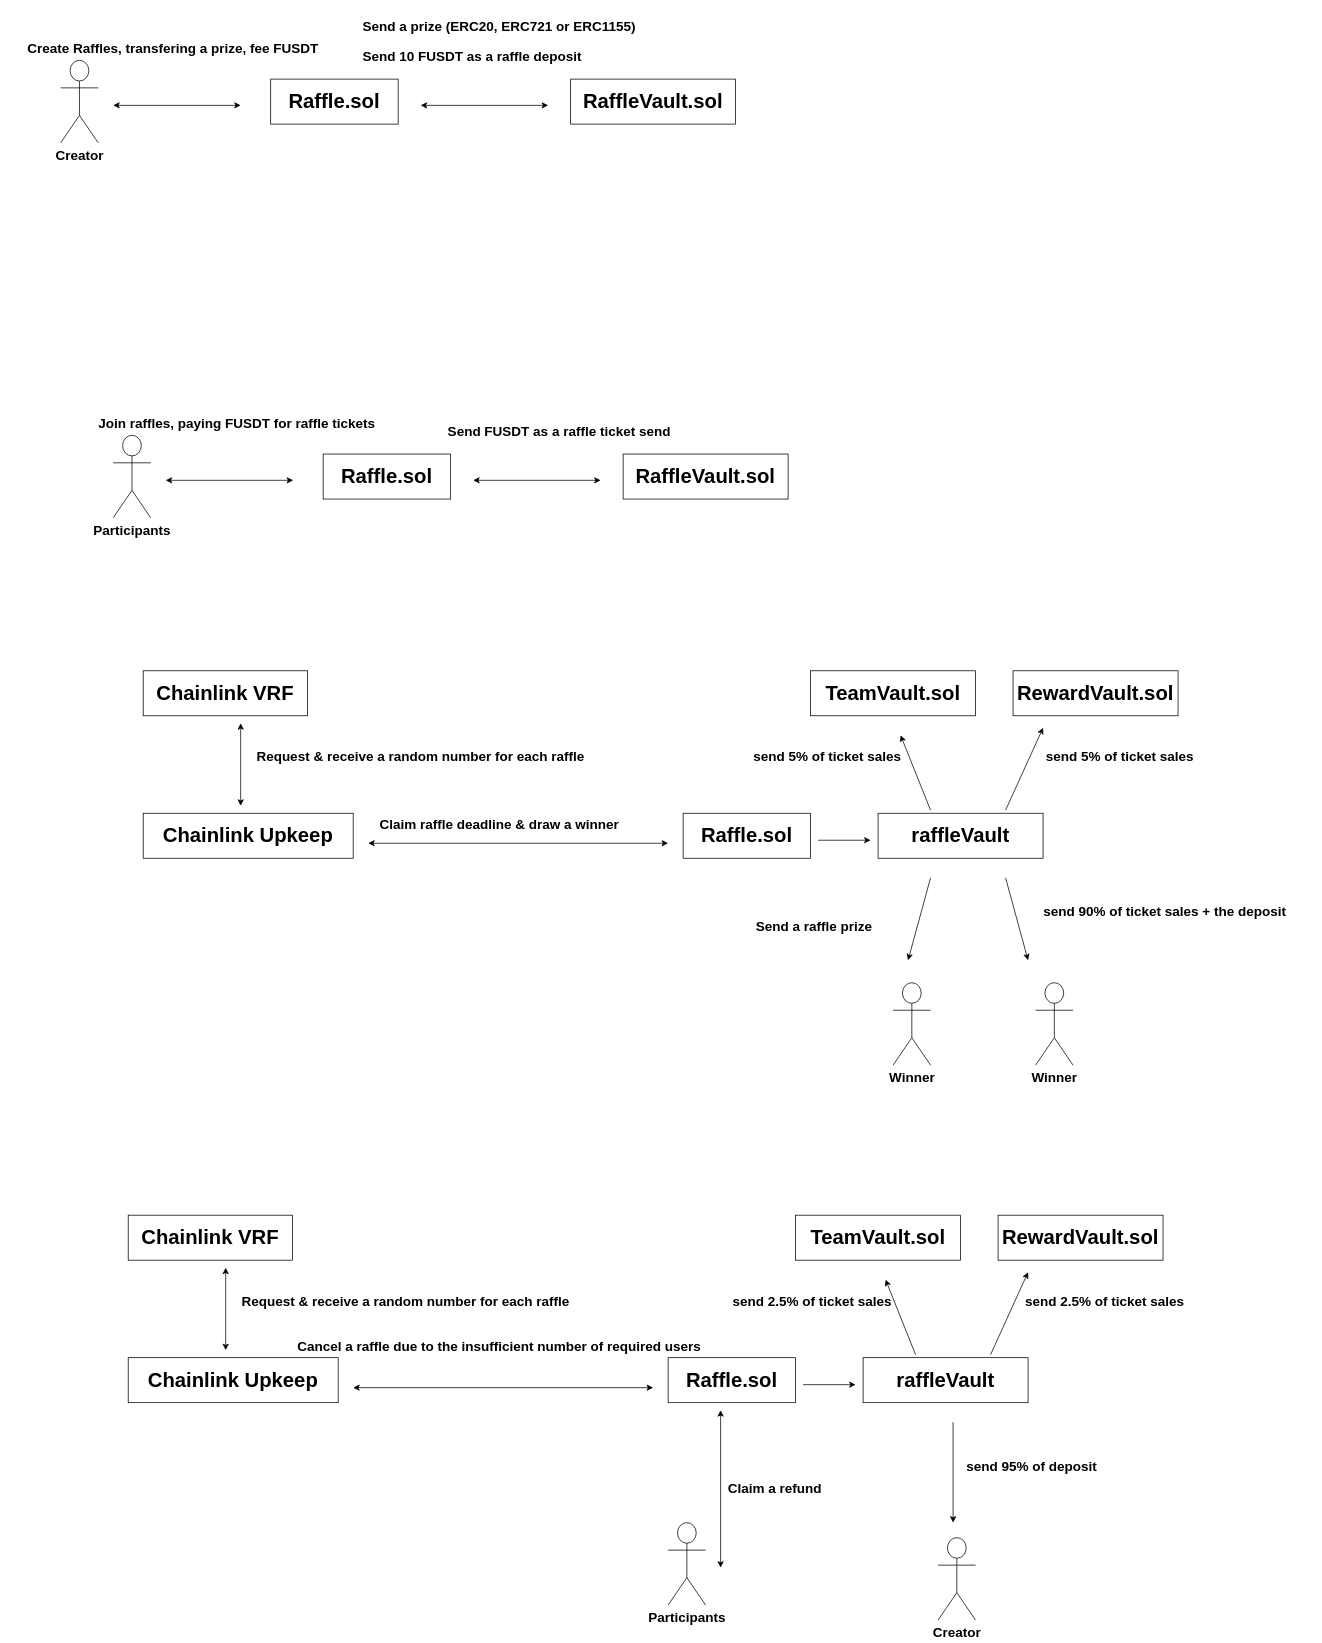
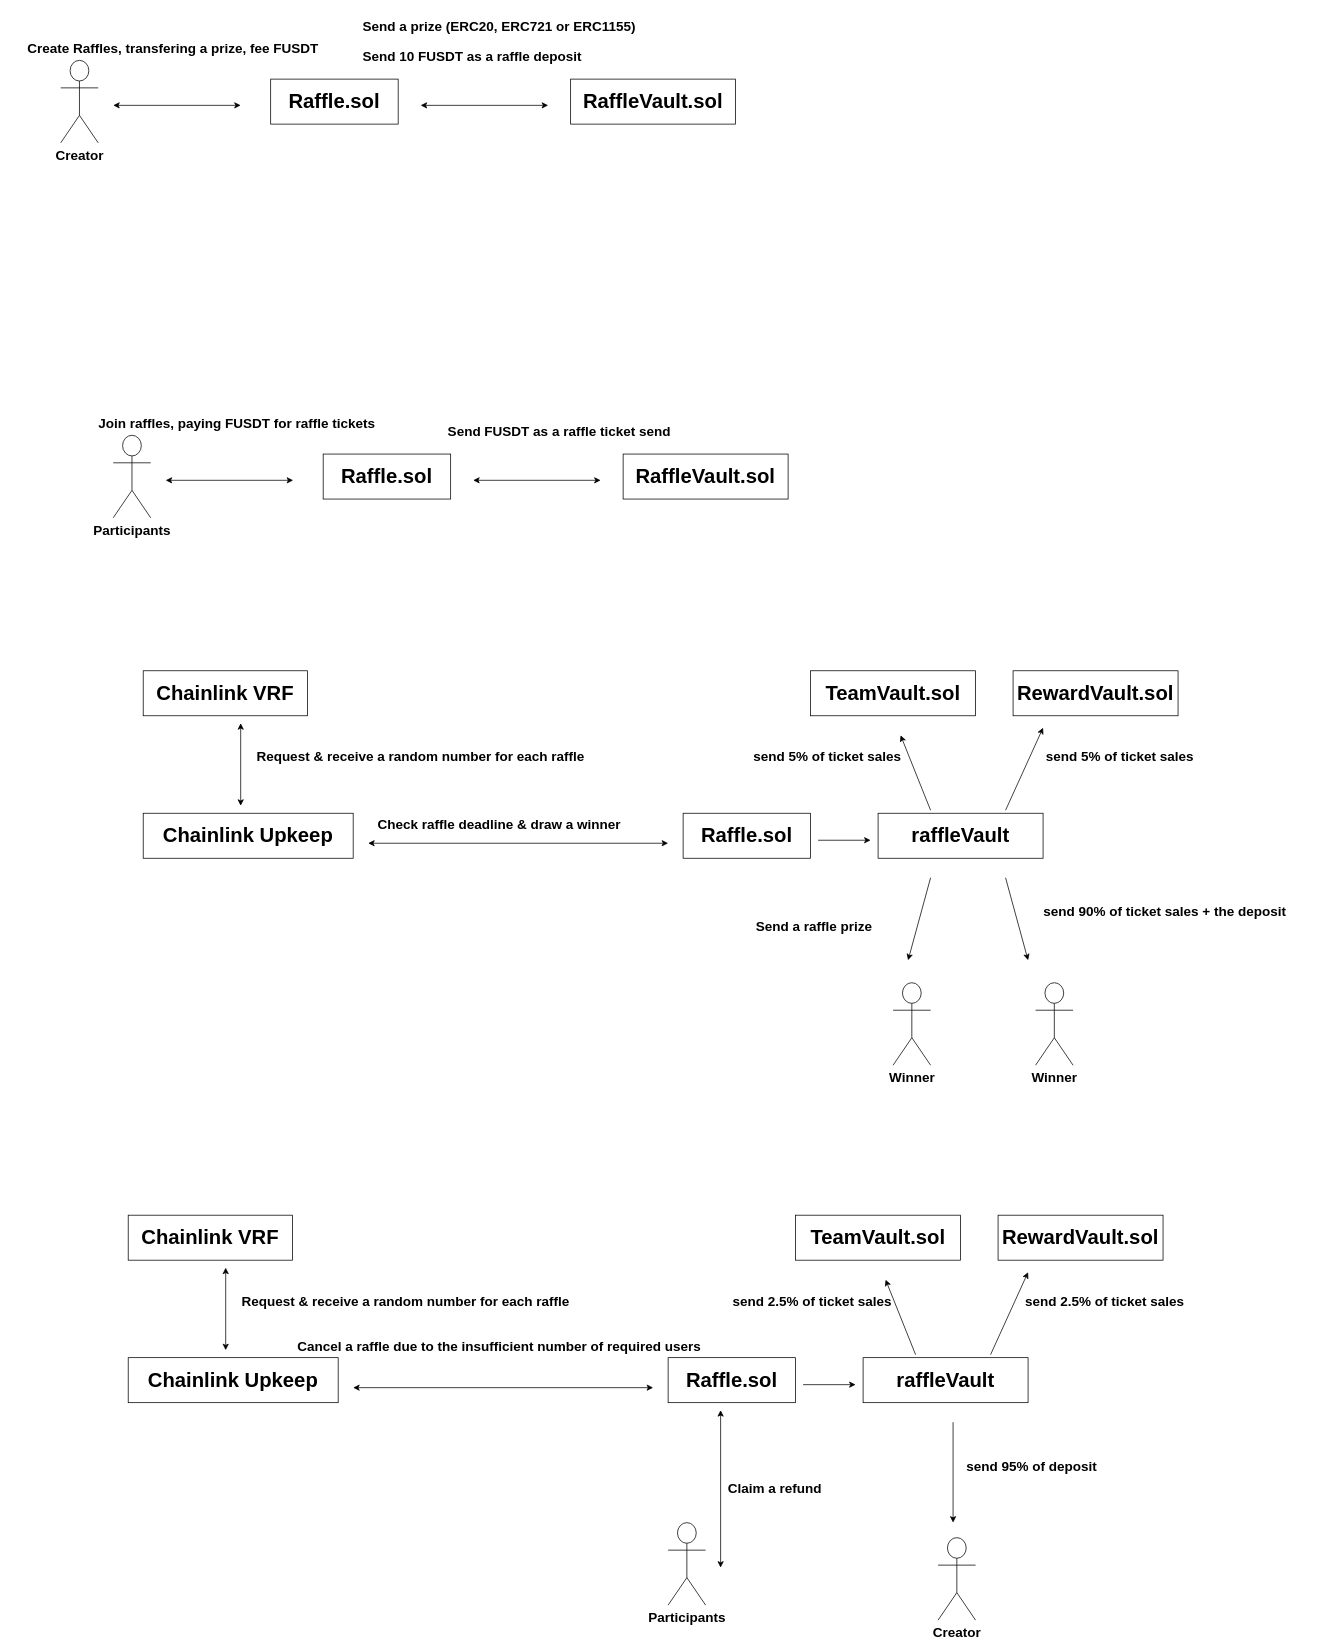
node "Claim raffle deadline & draw a winner": label "Claim raffle deadline & draw a winner" -> "Check raffle deadline & draw a winner"
